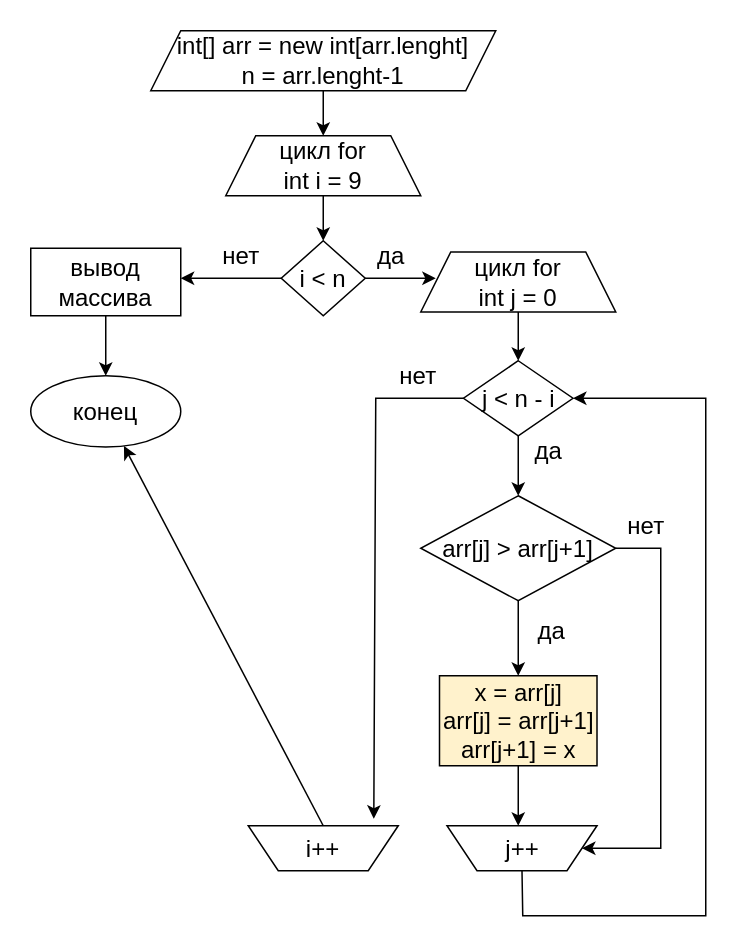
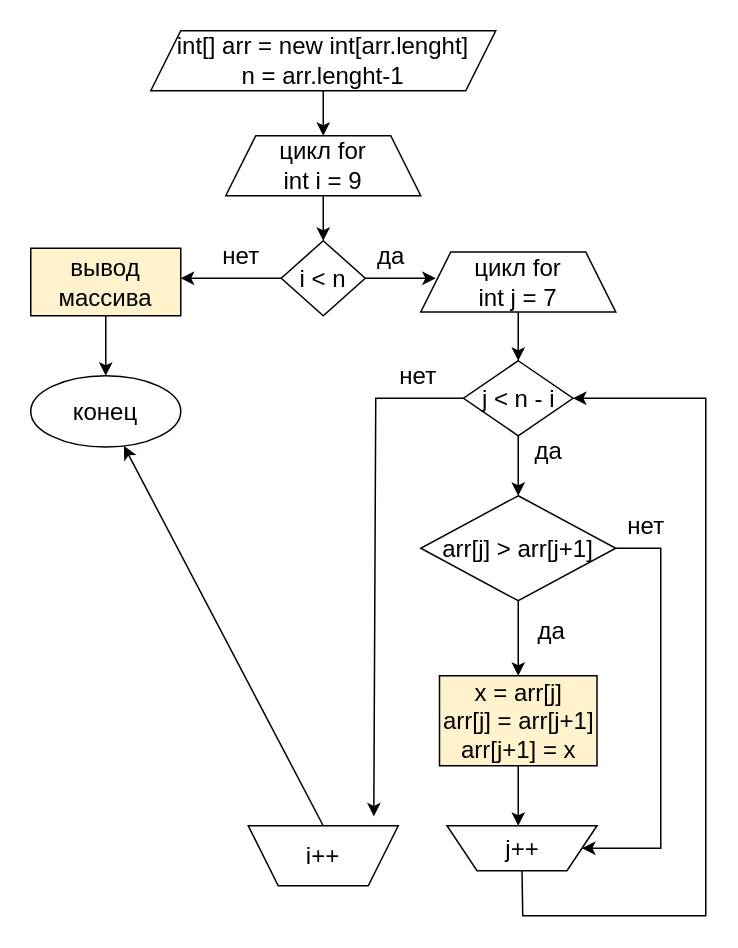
node "вывод массива": fillcolor #ffffff -> #fff2cc
node "цикл for int j = 0": label "цикл for int j = 0" -> "цикл for int j = 7"
node "i++": size 150x45 -> 150x60
